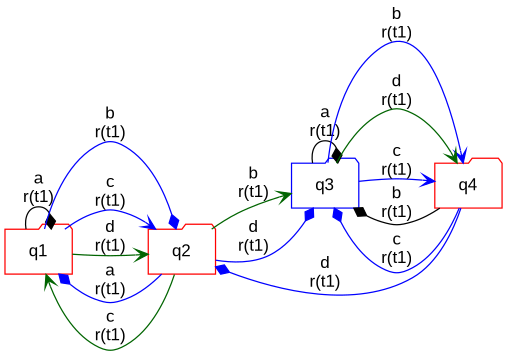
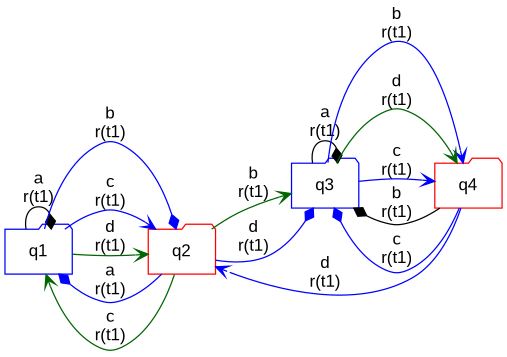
node "q1": color red -> blue
edge "q4" -> "q2": arrowhead diamond -> vee
